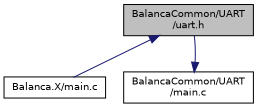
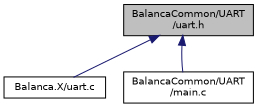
edge "BalancaCommon/UART /uart.h" -> "BalancaCommon/UART /main.c": reversed
node "Balanca.X/main.c": label "Balanca.X/main.c" -> "Balanca.X/uart.c"
